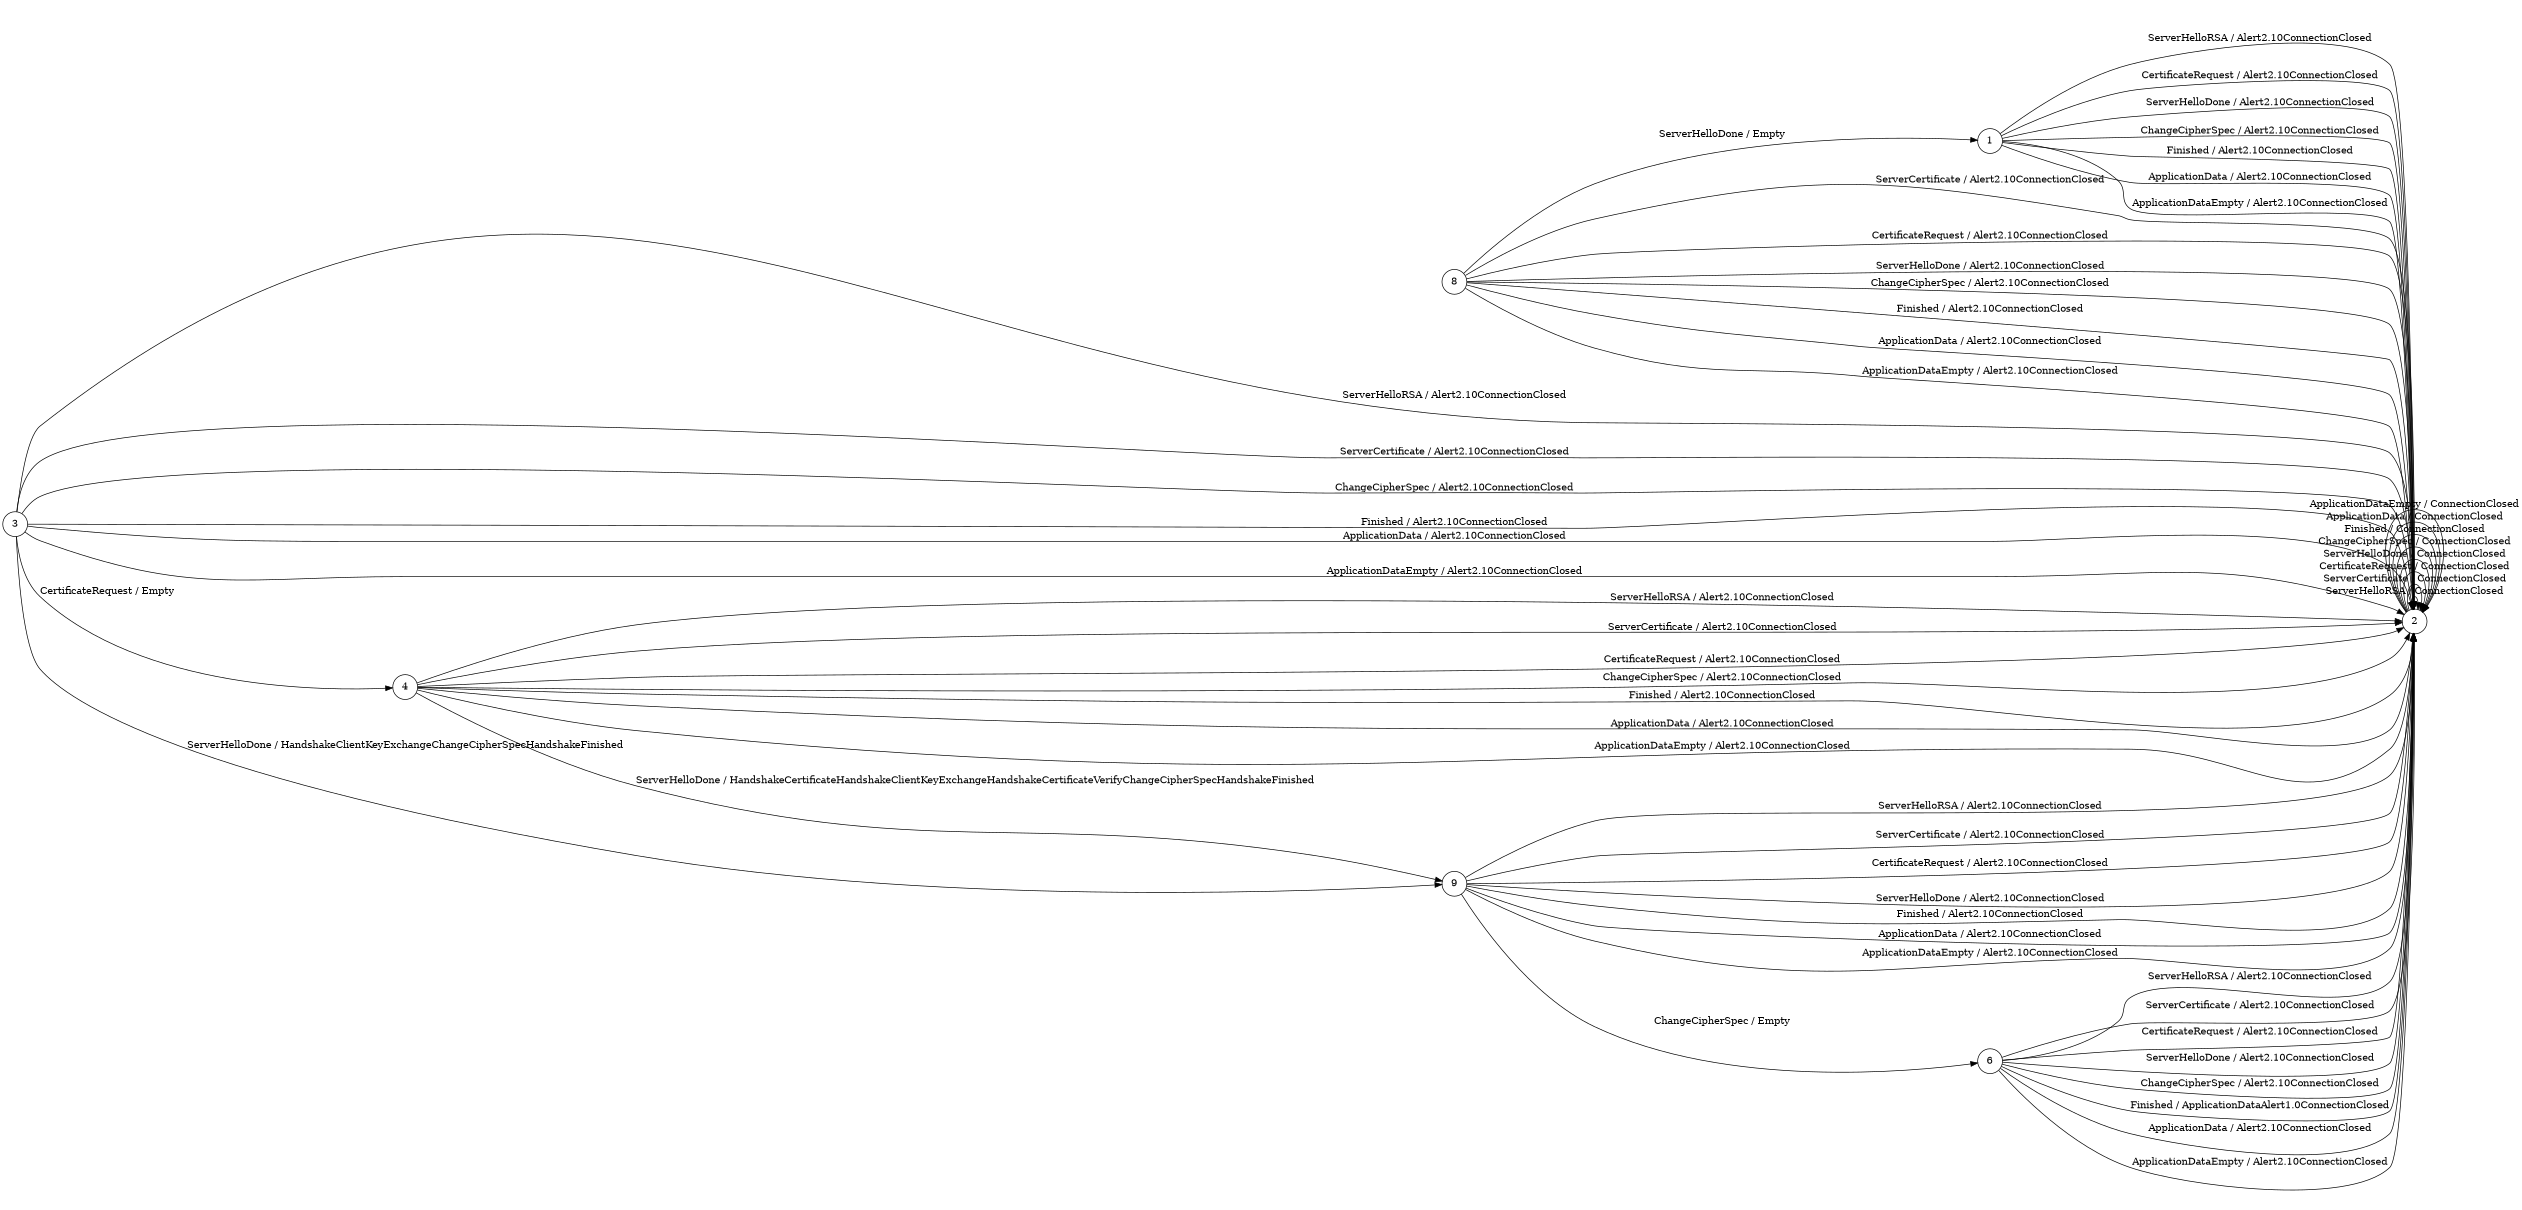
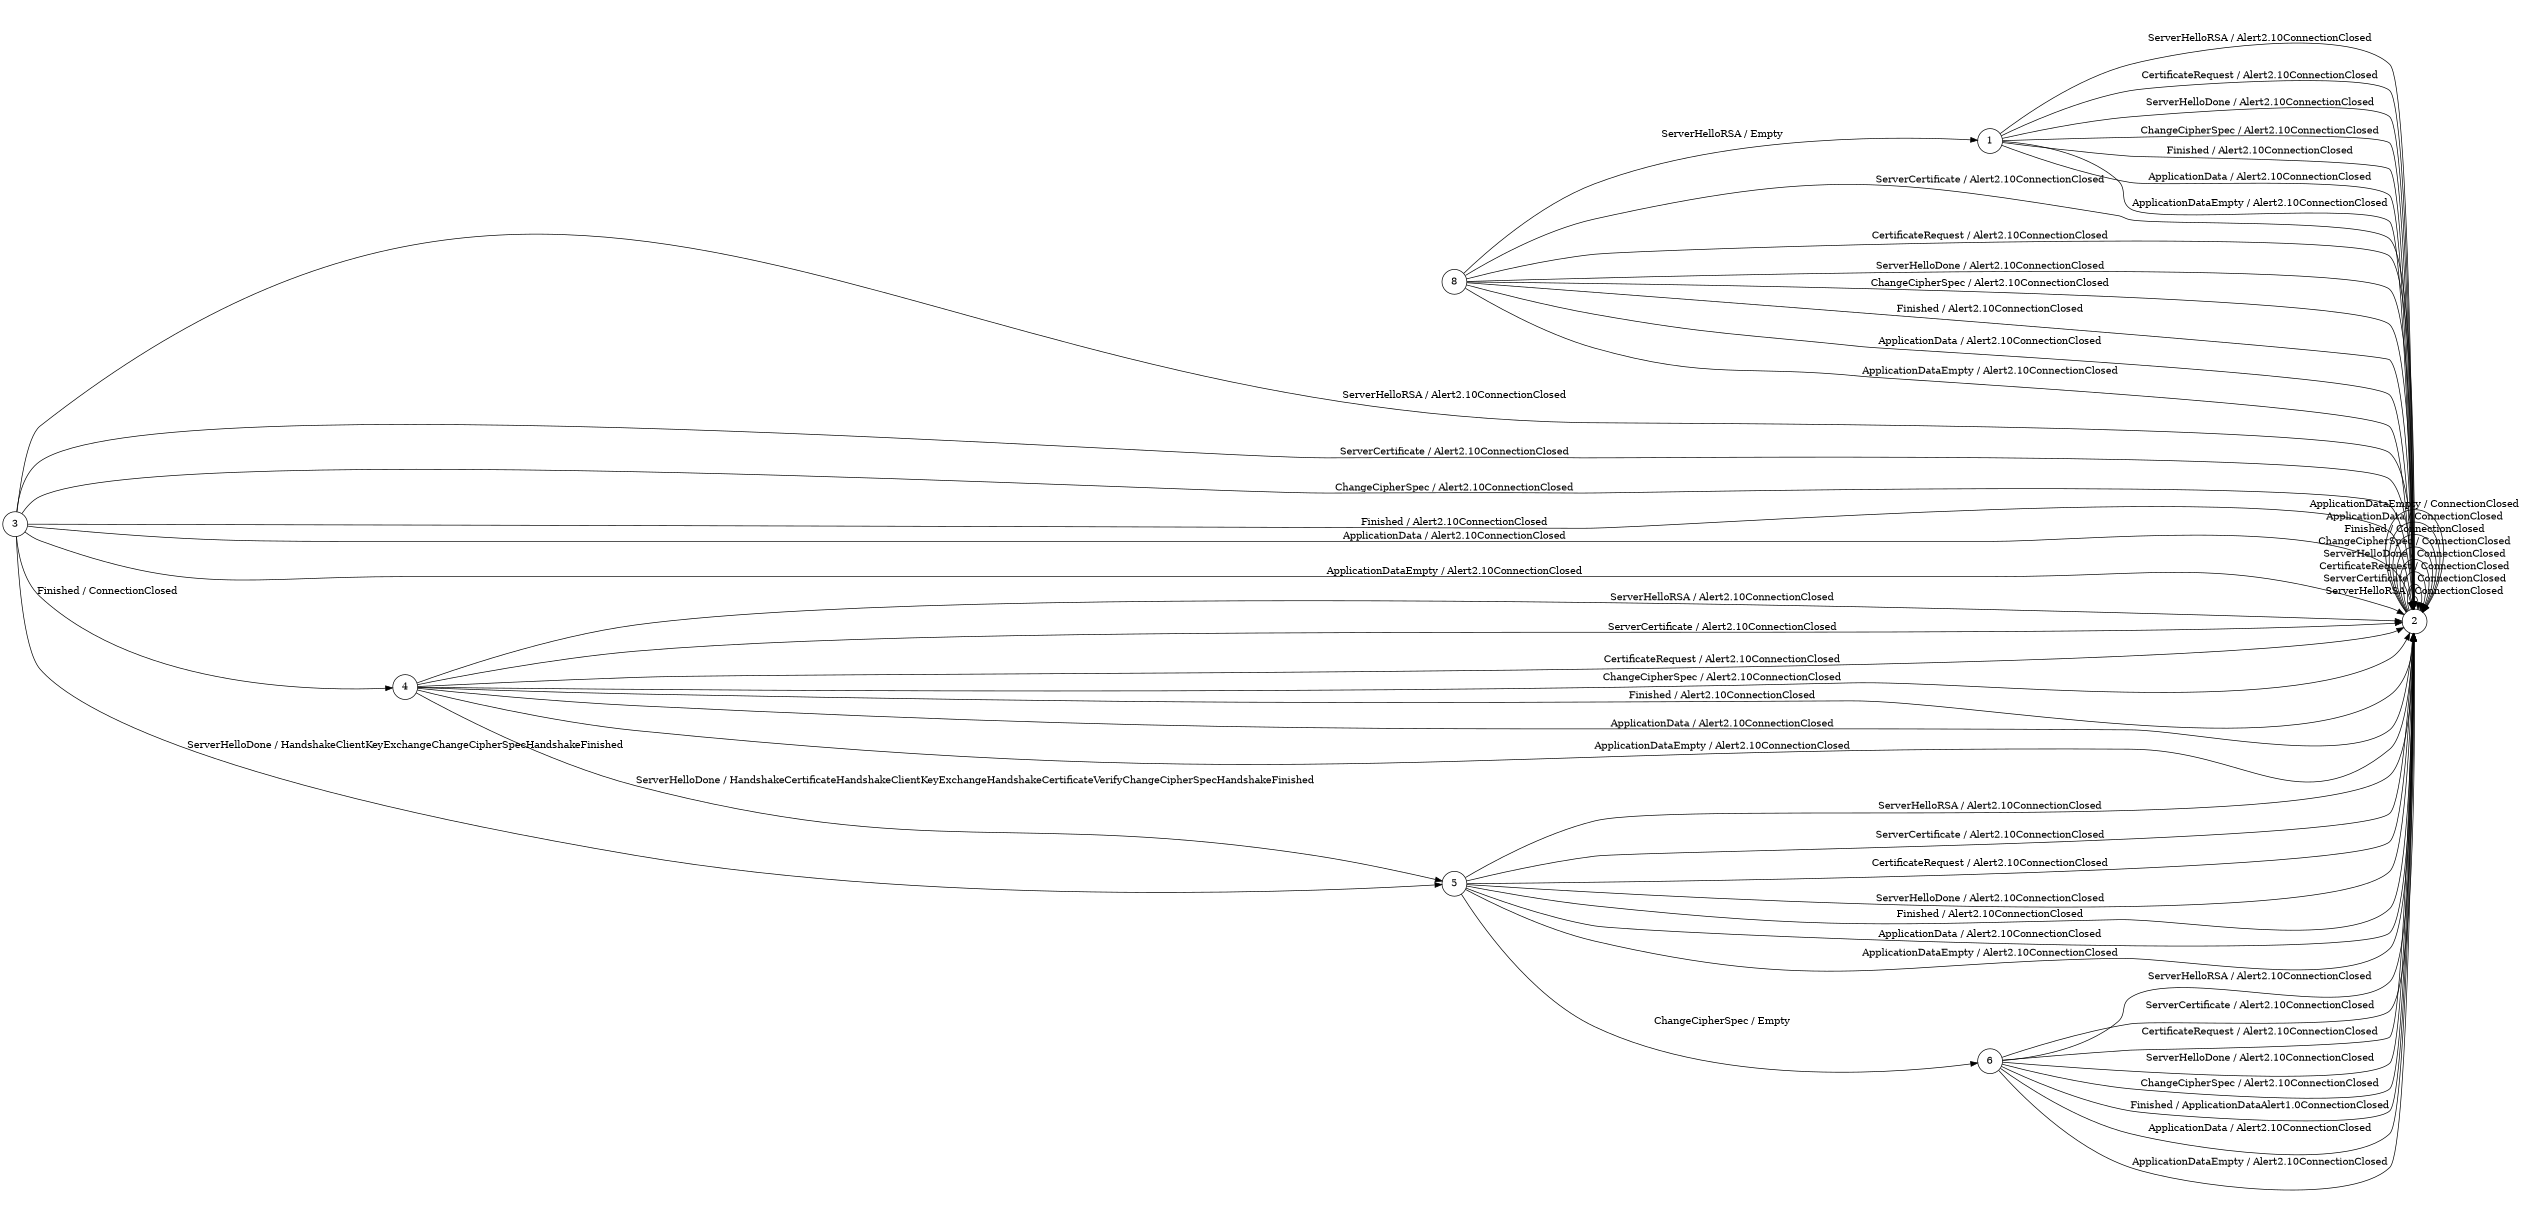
edge "8" -> "1": label "ServerHelloDone / Empty" -> "ServerHelloRSA / Empty"
edge "3" -> "4": label "CertificateRequest / Empty" -> "Finished / ConnectionClosed"
node "9": label "9" -> "5"
